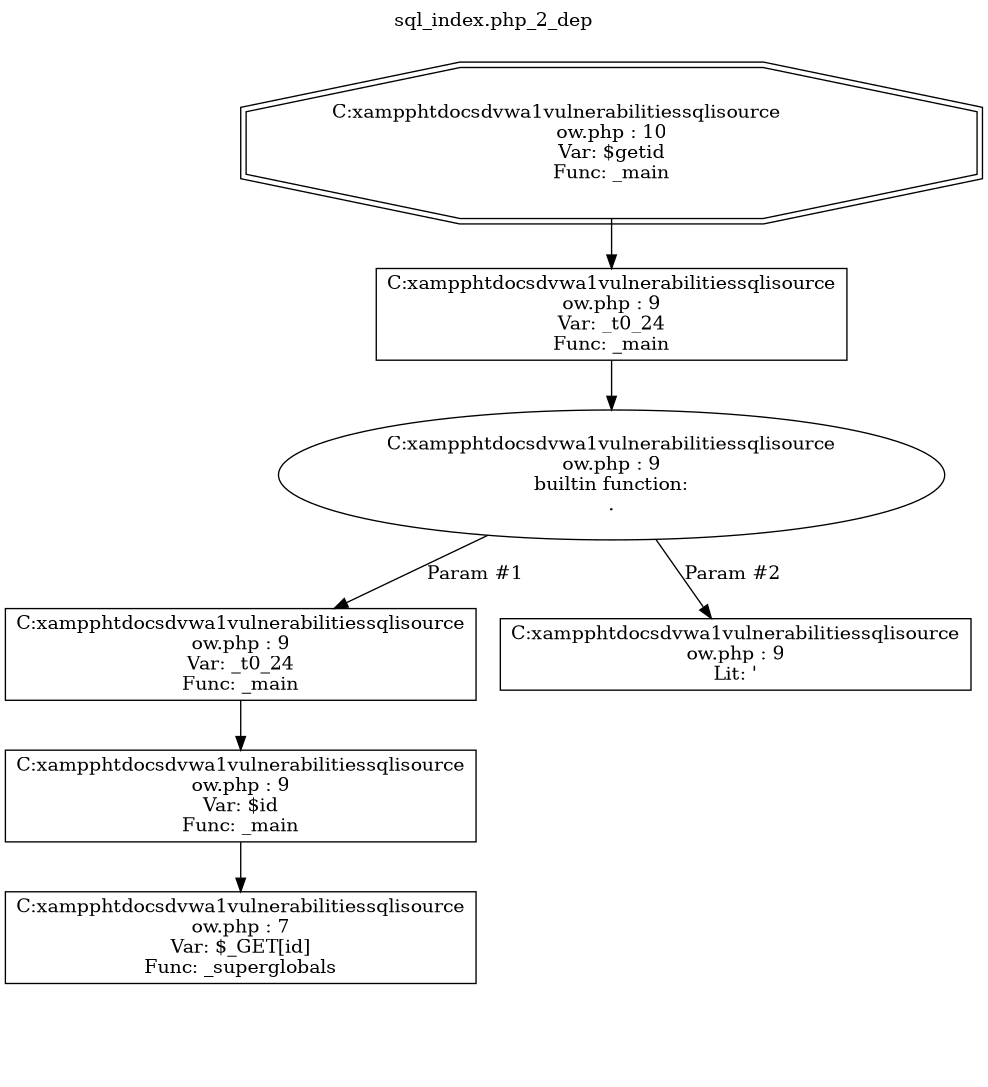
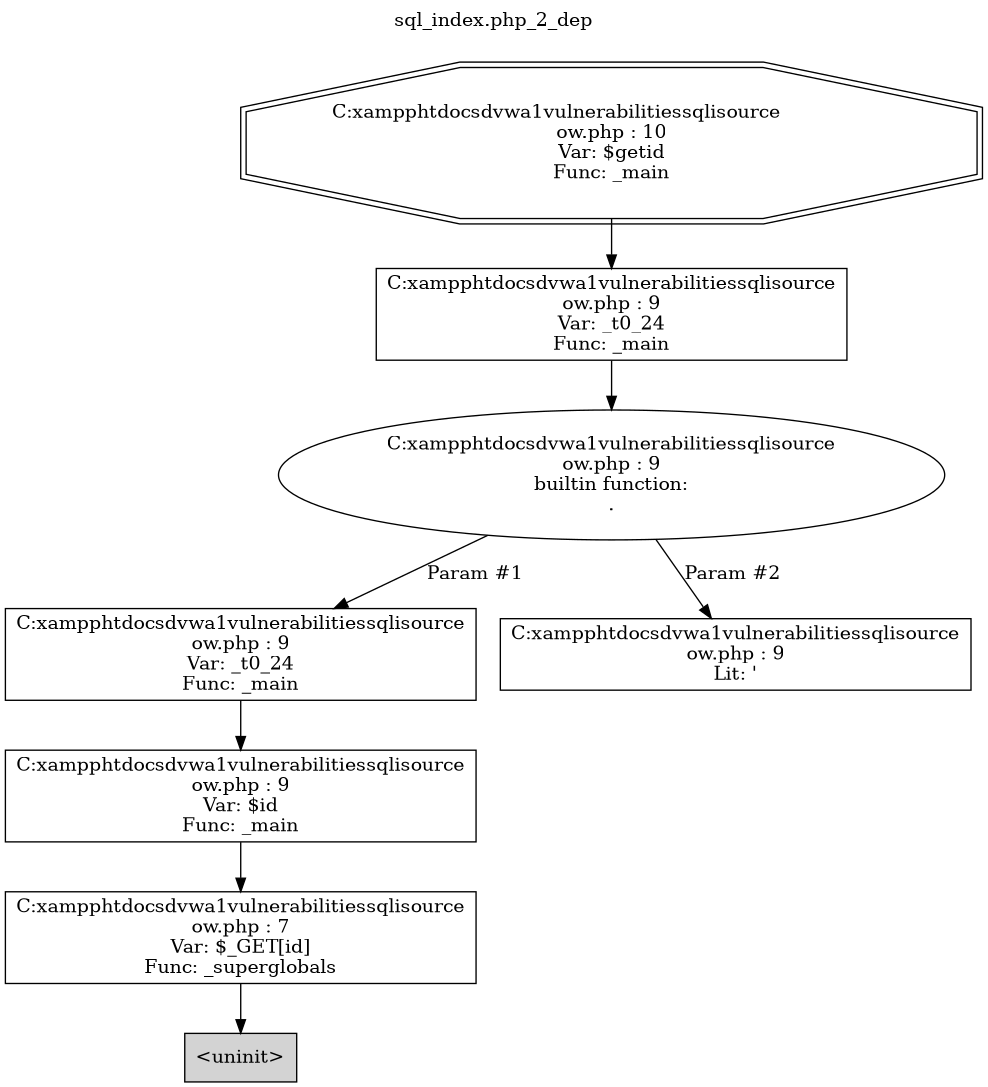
node "<uninit>": added
